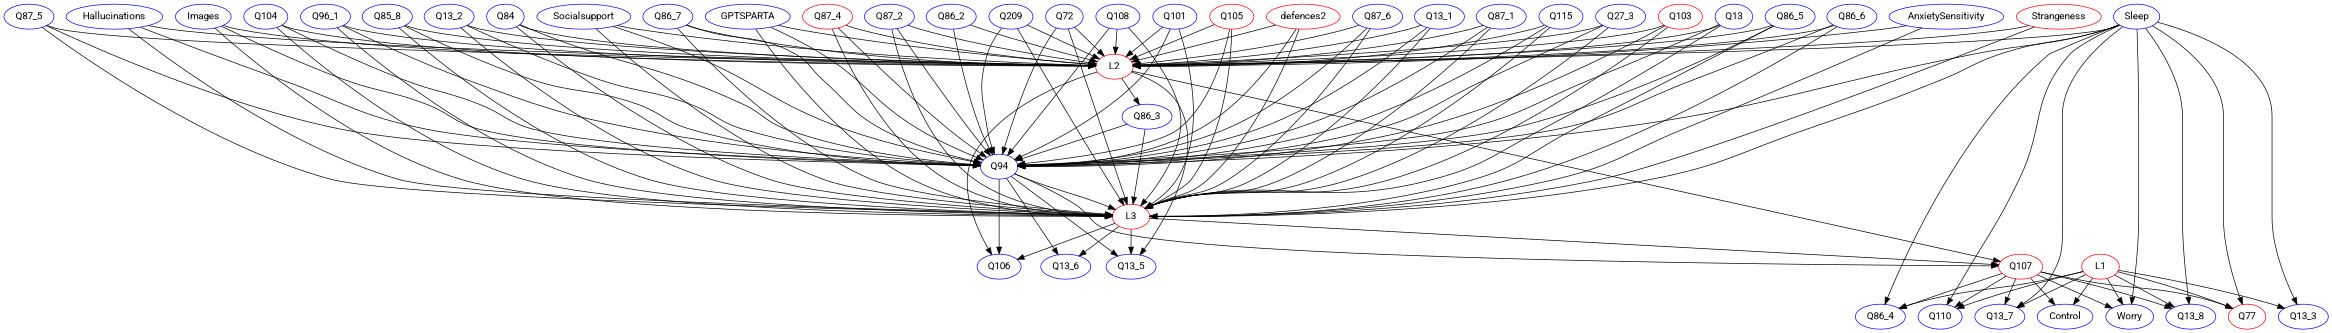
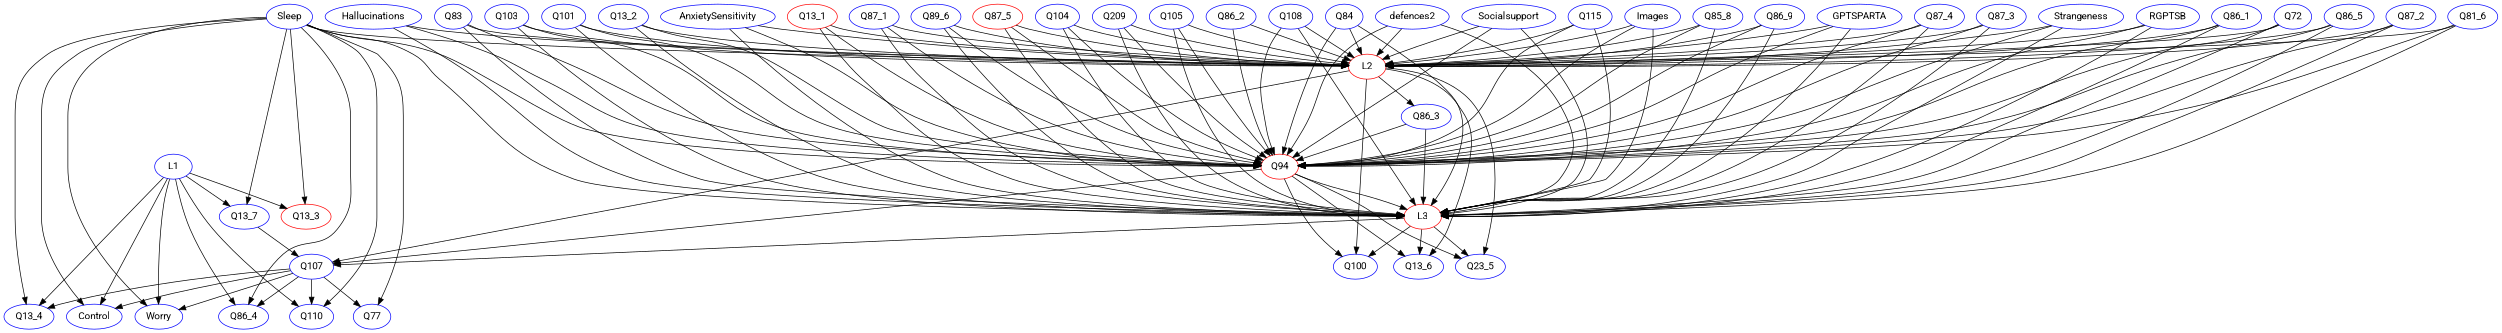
node "Q87_5": color blue -> red
node "Q96_1": label "Q96_1" -> "Q86_1"
node "Q86_7": label "Q86_7" -> "Q86_9"
node "Q87_4": color red -> blue
node "Q105": color red -> blue
node "defences2": color red -> blue
node "Q87_6": label "Q87_6" -> "Q81_6"
node "Q13_1": color blue -> red
node "Q27_3": label "Q27_3" -> "Q87_3"
node "Q103": color red -> blue
node "Q13": label "Q13" -> "Q83"
node "Q86_6": label "Q86_6" -> "Q89_6"
node "Strangeness": color red -> blue
node "RGPTSB": added
edge "Sleep" -> "Control": added
edge "L2" -> "Q13_6": added
edge "AnxietySensitivity" -> "Q94": added
edge "Strangeness" -> "Q94": added
node "Q94": color blue -> red
node "Q106": label "Q106" -> "Q100"
node "Q13_5": label "Q13_5" -> "Q23_5"
node "Q107": color red -> blue
node "L1": color red -> blue
edge "L1" -> "Q77": removed
edge "Q107" -> "Q13_7": reversed
node "Q13_8": label "Q13_8" -> "Q13_4"
node "Q77": color red -> blue
node "Q13_3": color blue -> red
